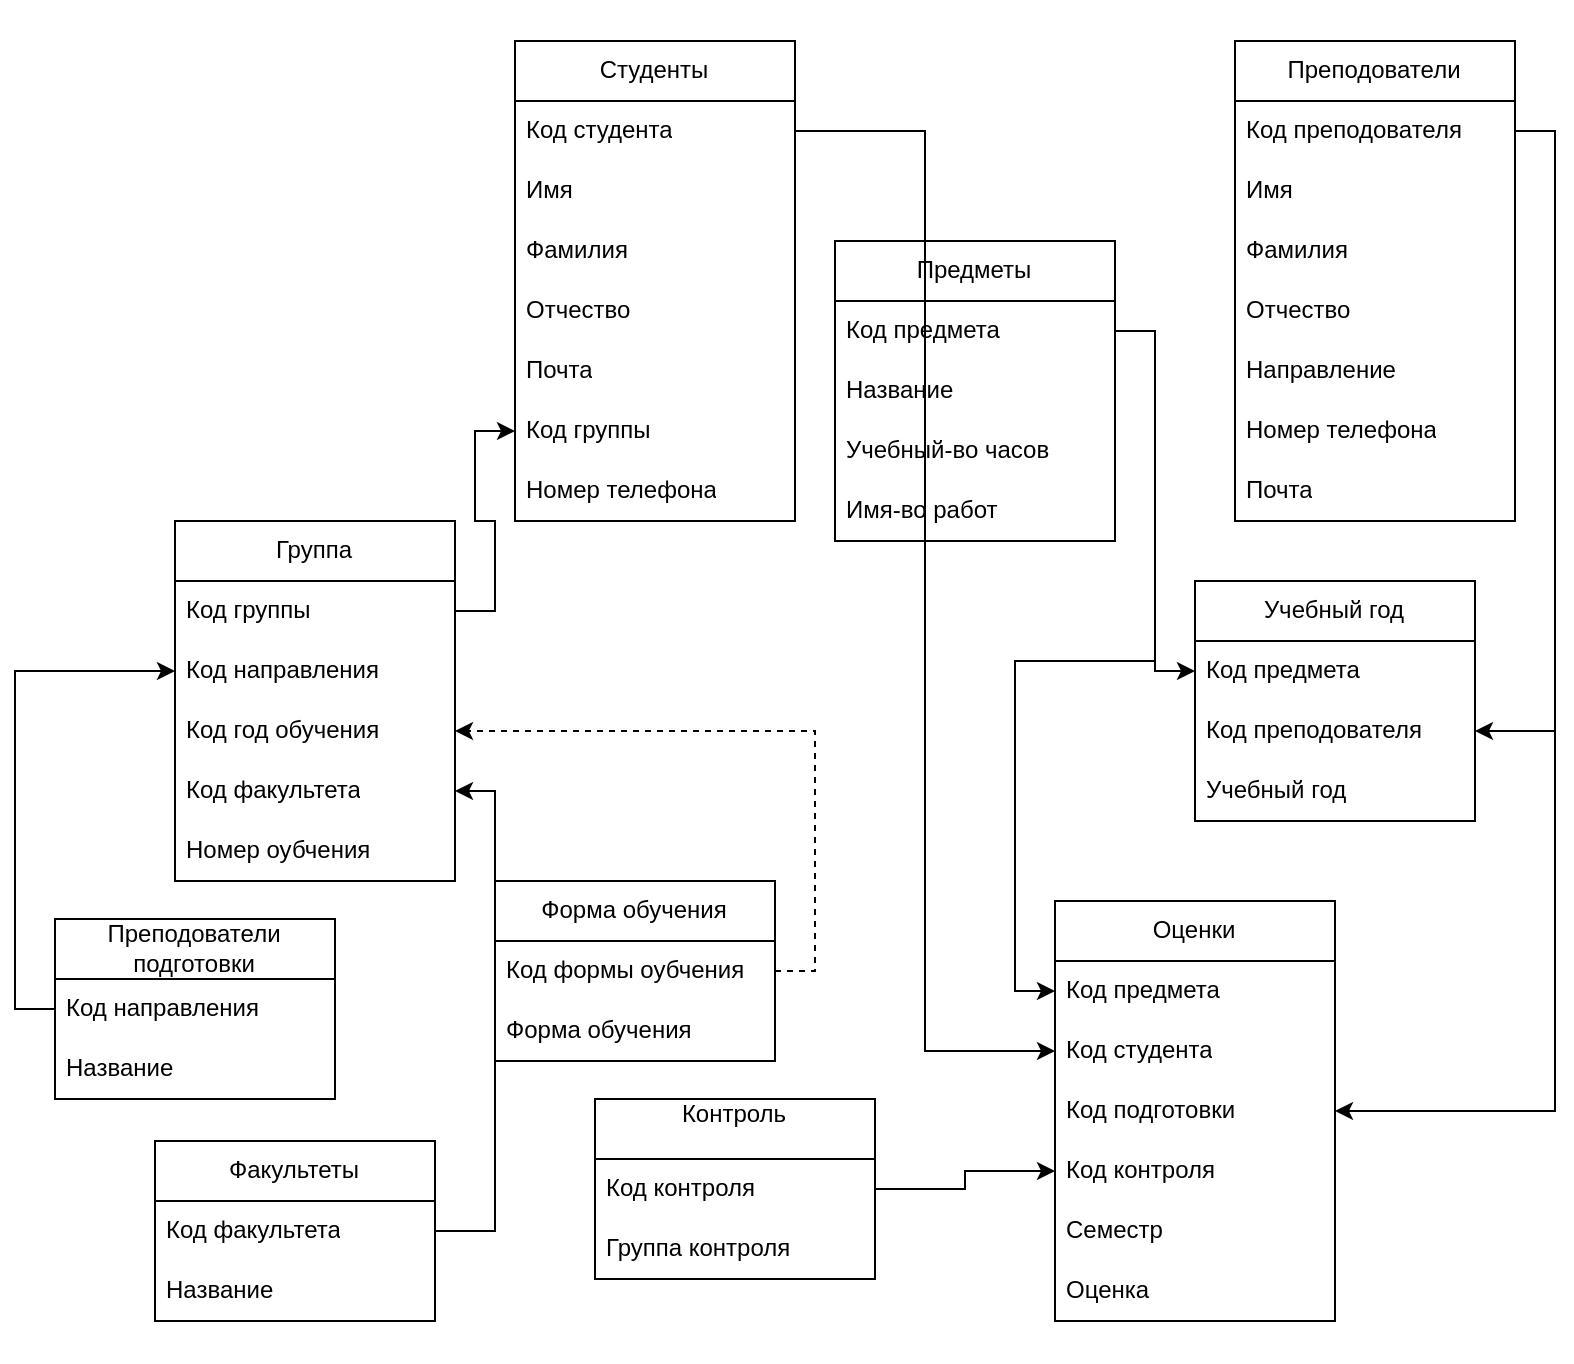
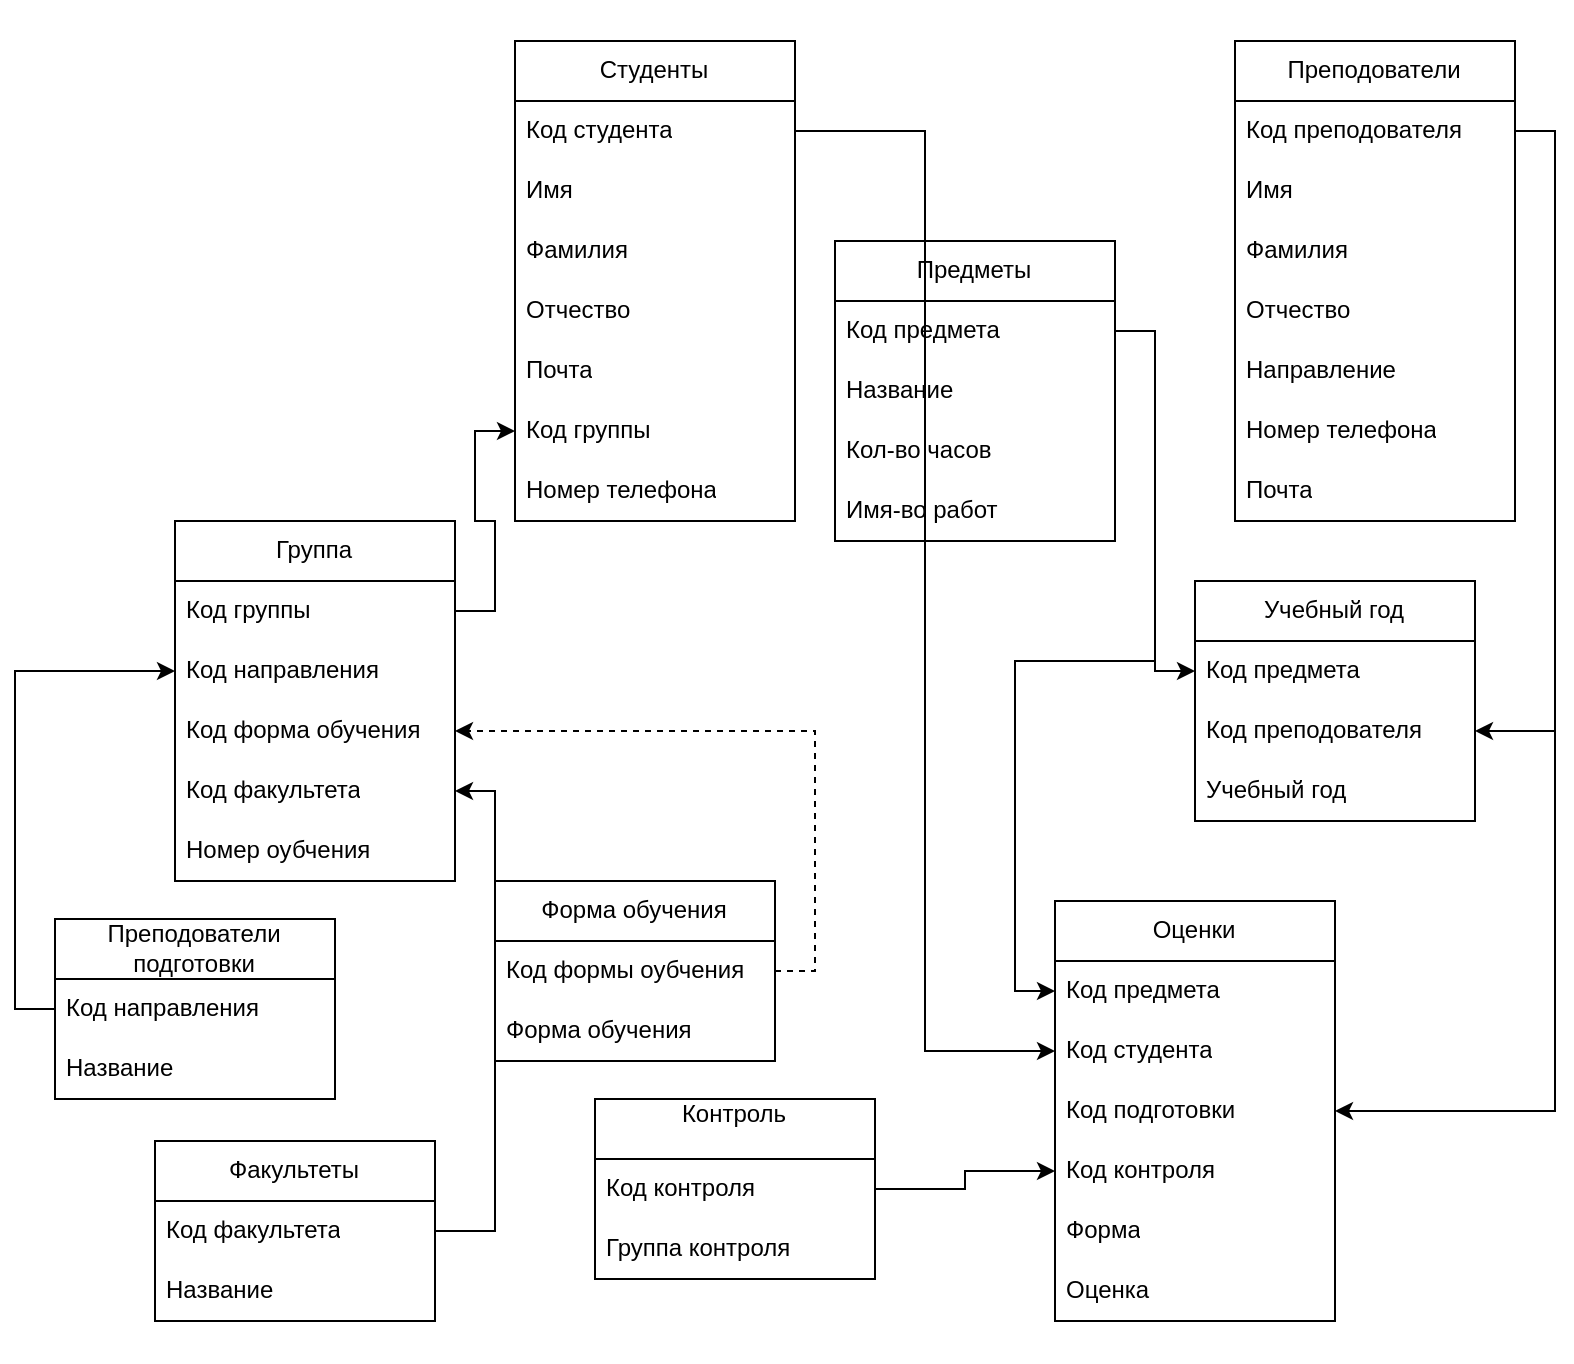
node "Учебный-во часов": label "Учебный-во часов" -> "Кол-во часов"
node "Код год обучения": label "Код год обучения" -> "Код форма обучения"
node "Семестр": label "Семестр" -> "Форма"
